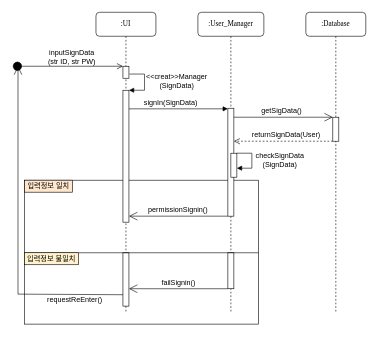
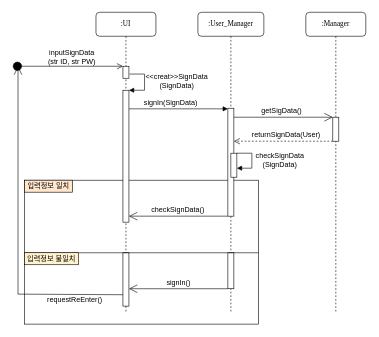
node ":Database": label ":Database" -> ":Manager"
node "<<creat>>Manager (SignData)": label "<<creat>>Manager (SignData)" -> "<<creat>>SignData (SignData)"
node "permissionSignin()": label "permissionSignin()" -> "checkSignData()"
node "failSignin()": label "failSignin()" -> "signIn()"
